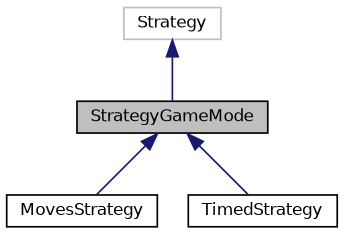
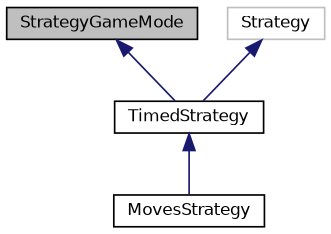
edge "StrategyGameMode" -> "Strategy": now "TimedStrategy" -> "Strategy"
edge "MovesStrategy" -> "StrategyGameMode": now "MovesStrategy" -> "TimedStrategy"
